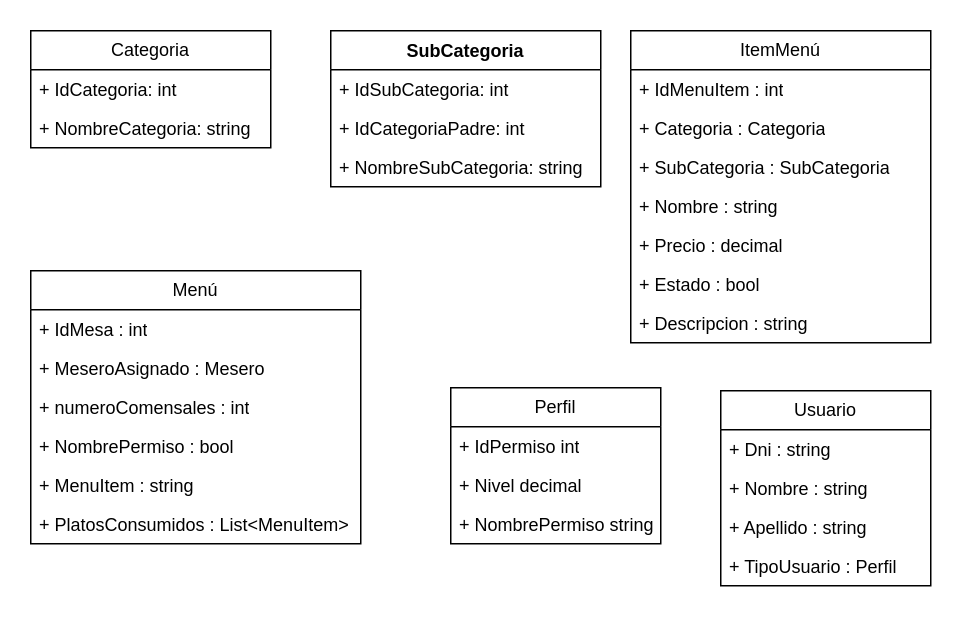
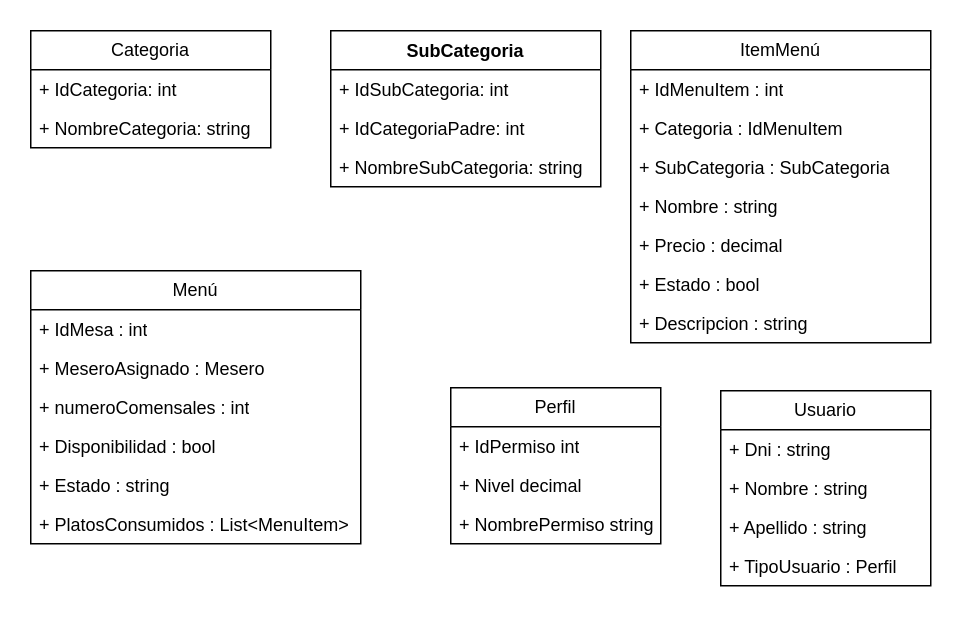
node "+ Categoria : Categoria": label "+ Categoria : Categoria" -> "+ Categoria : IdMenuItem"
node "+ NombrePermiso : bool": label "+ NombrePermiso : bool" -> "+ Disponibilidad : bool"
node "+ MenuItem : string": label "+ MenuItem : string" -> "+ Estado : string"
